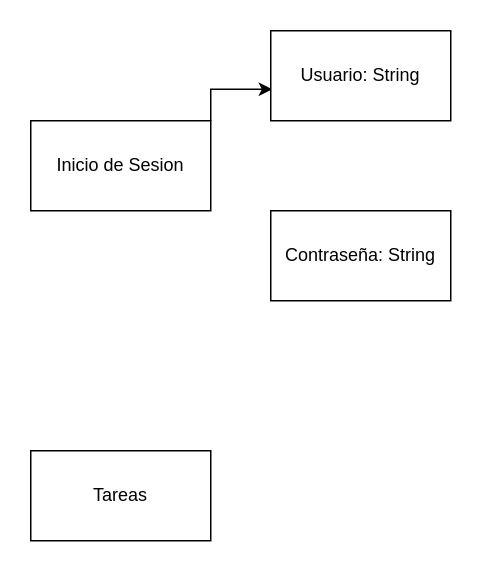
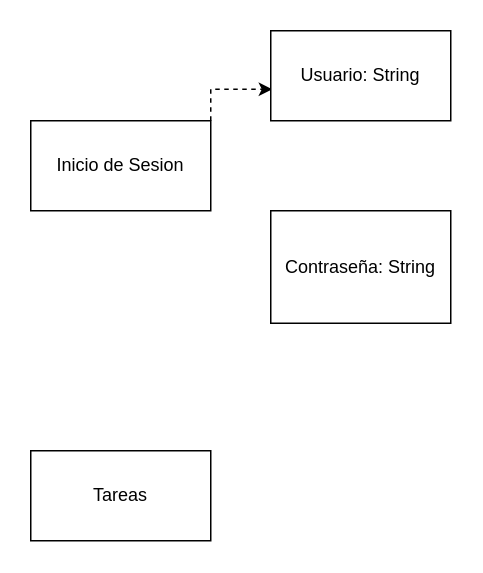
edge "Inicio de Sesion" -> "Usuario: String": style solid -> dashed
node "Contraseña: String": size 180x90 -> 180x113
